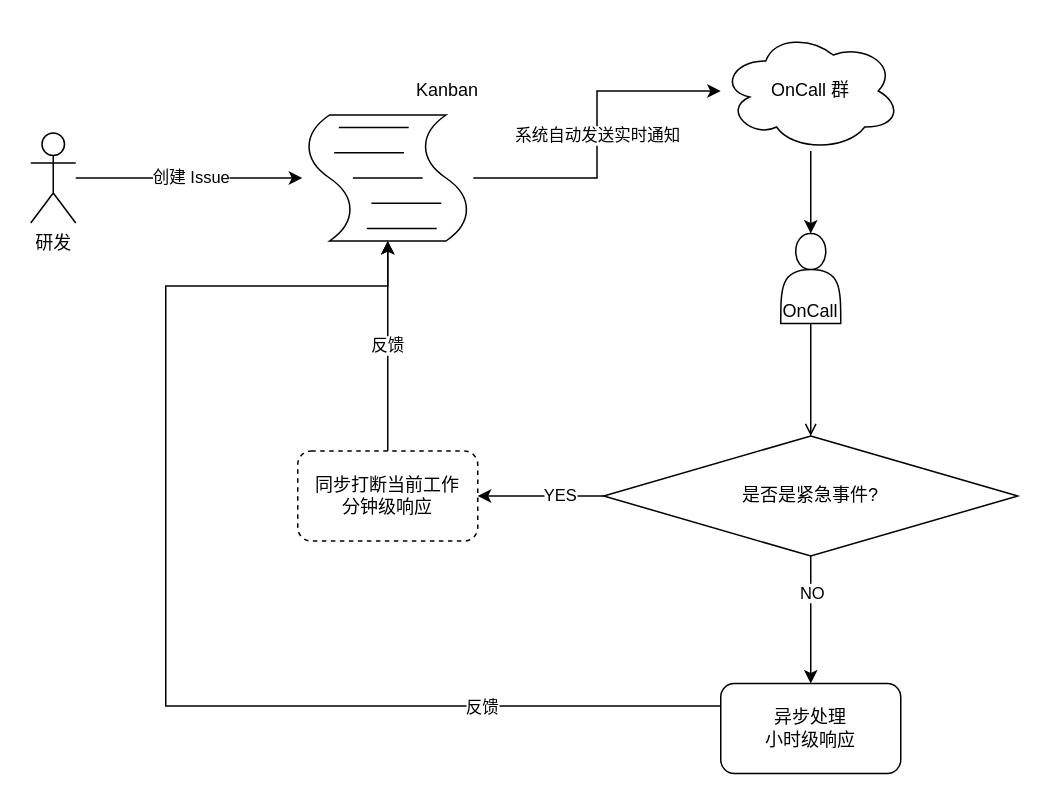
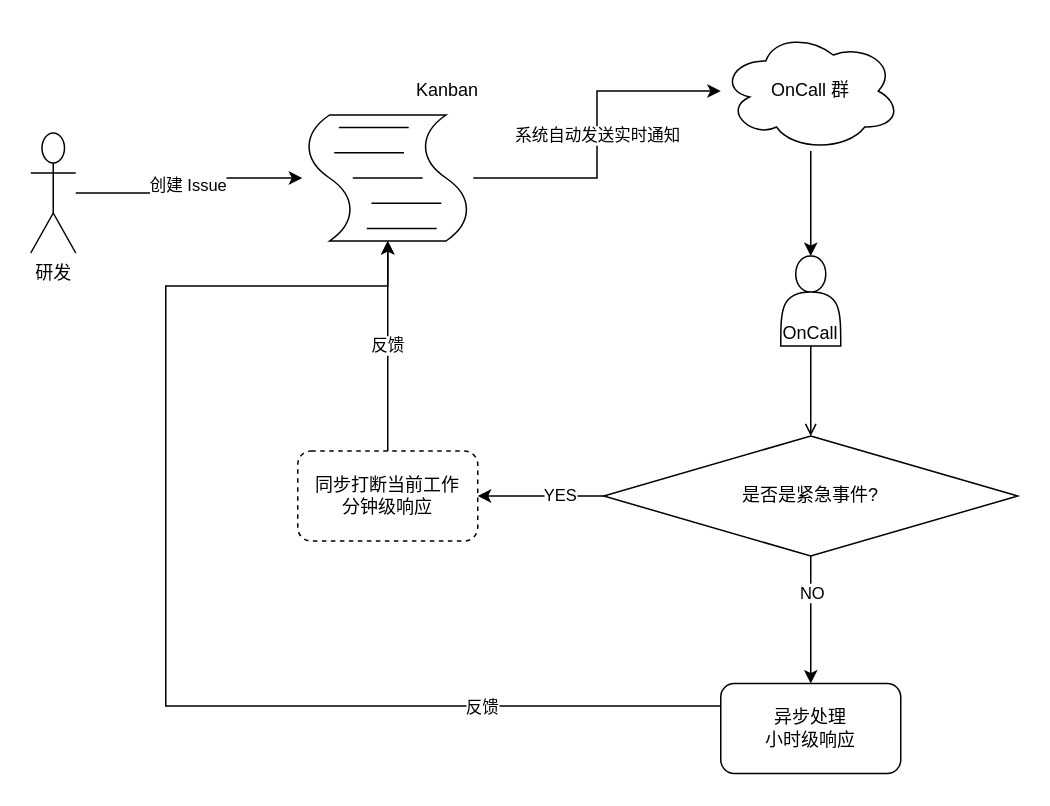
node "研发": size 45x90 -> 45x120
node "OnCall": moved (811, 278) -> (811, 301)
